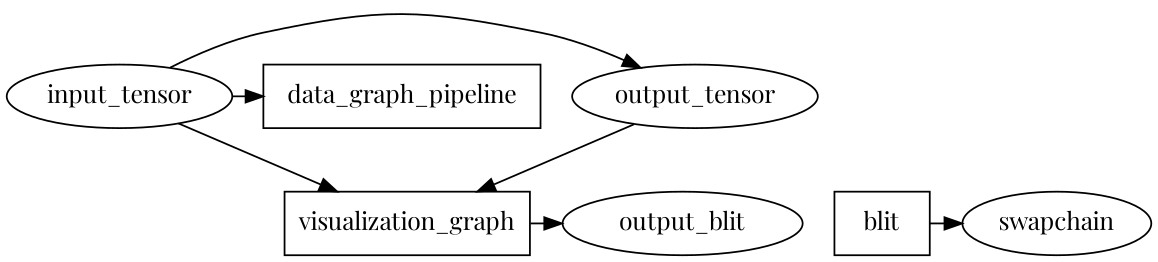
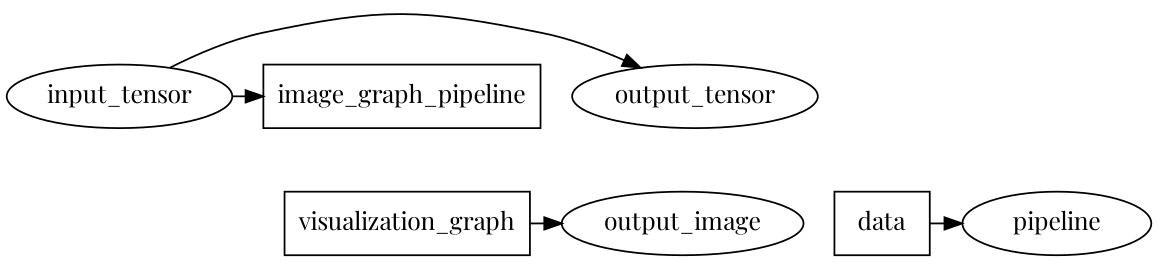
node "data_graph_pipeline": label "data_graph_pipeline" -> "image_graph_pipeline"
edge "input_tensor" -> "visualization_graph": removed
edge "output_tensor" -> "visualization_graph": removed
node "output_blit": label "output_blit" -> "output_image"
node "blit": label "blit" -> "data"
node "swapchain": label "swapchain" -> "pipeline"
